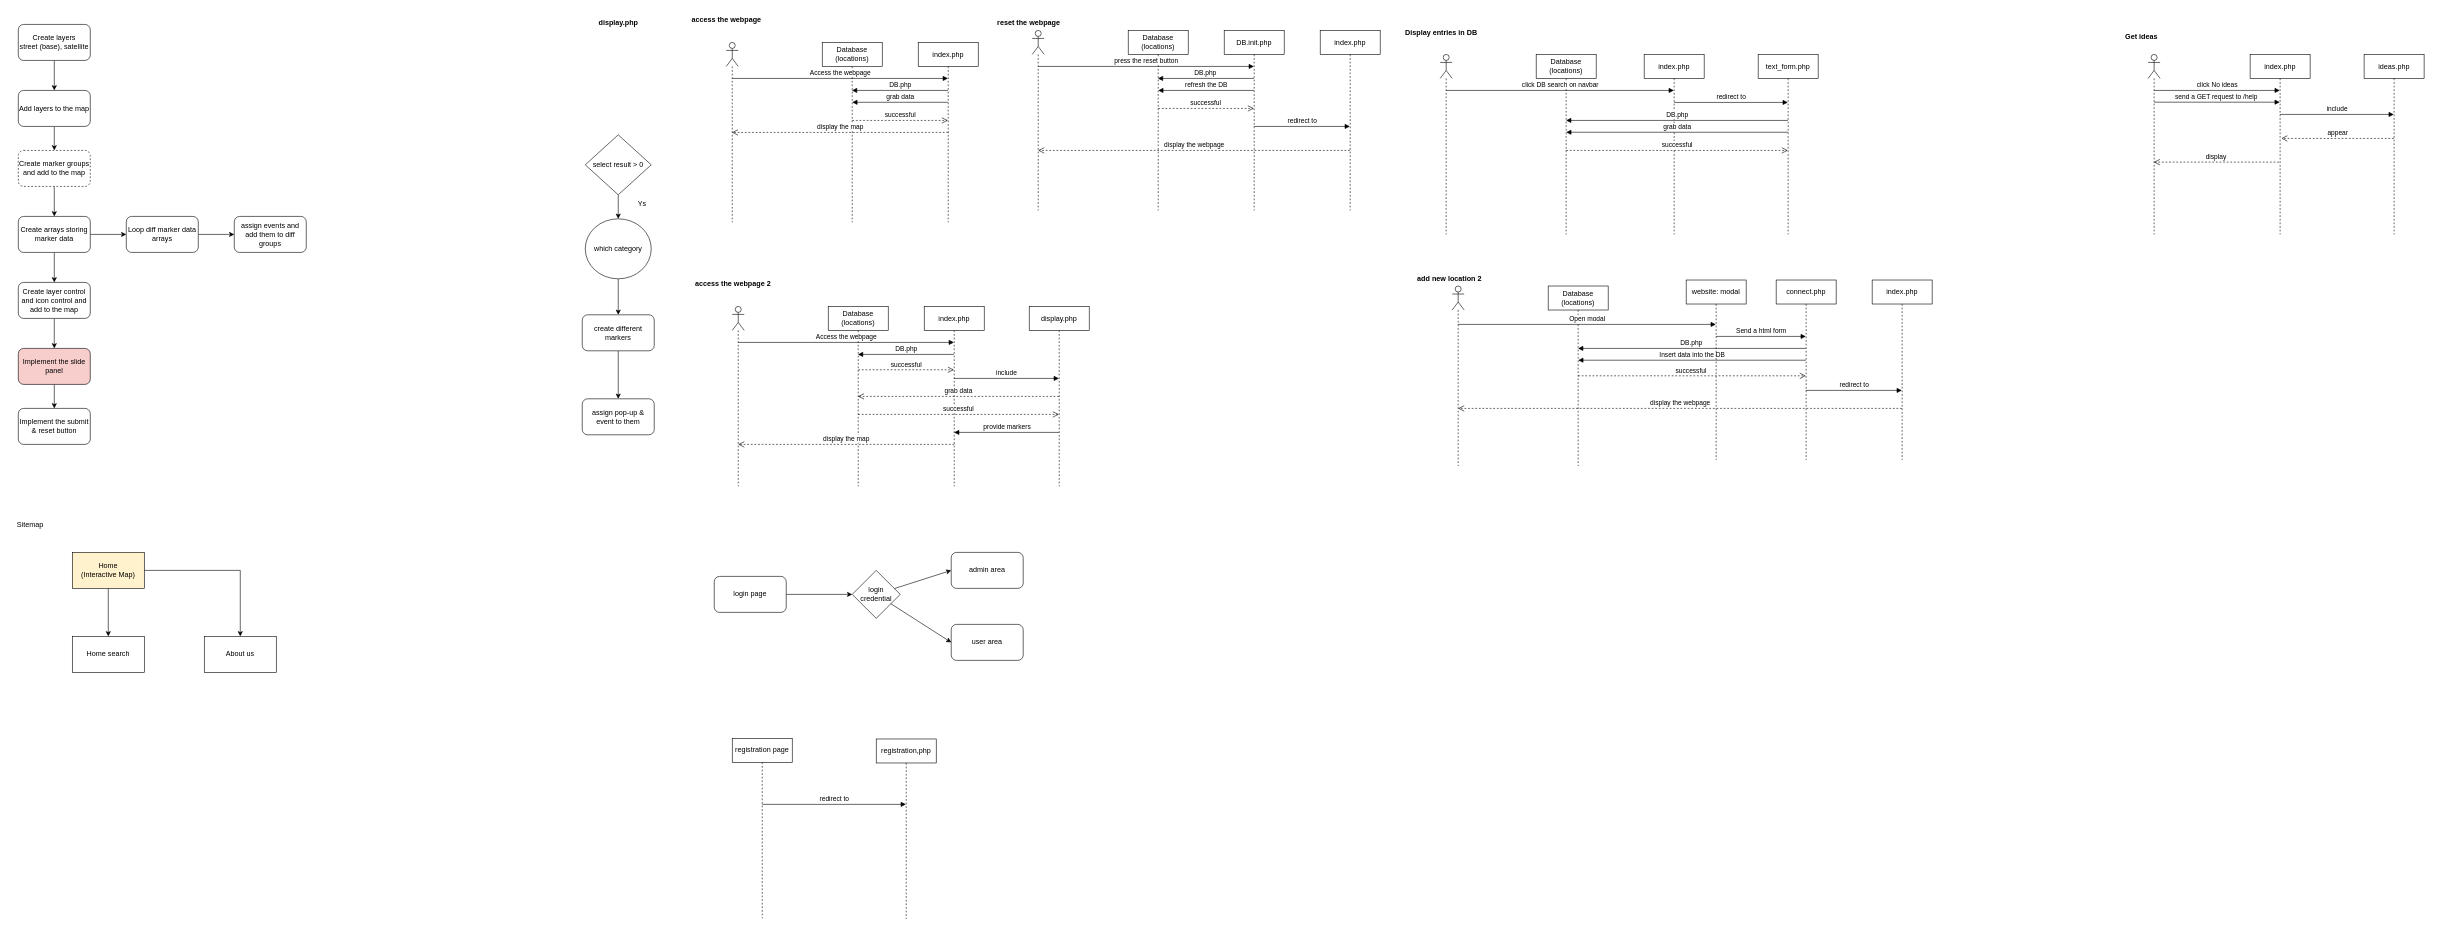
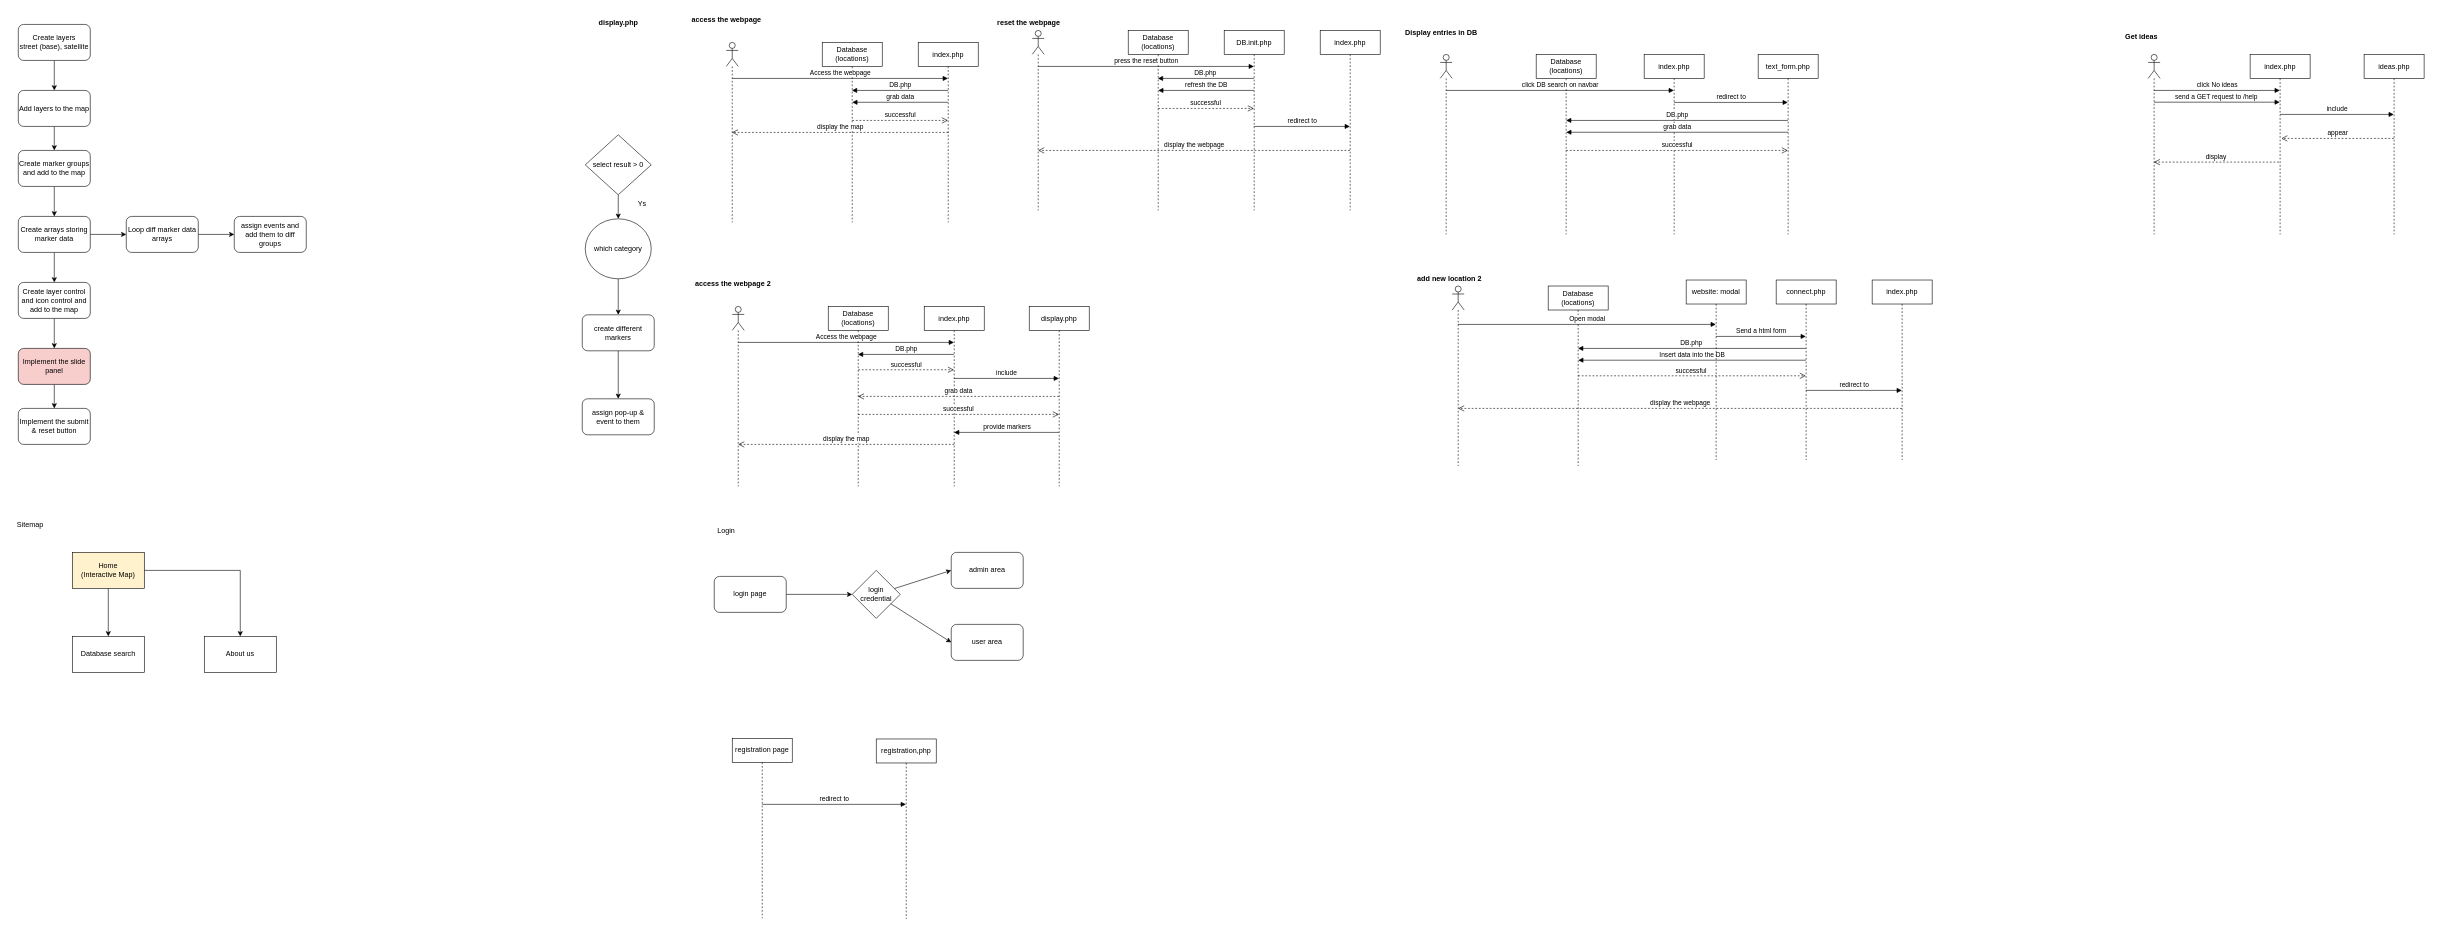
node "Create marker groups and add to the map": style dashed -> solid
node "Login": added
node "Home search": label "Home search" -> "Database search"
